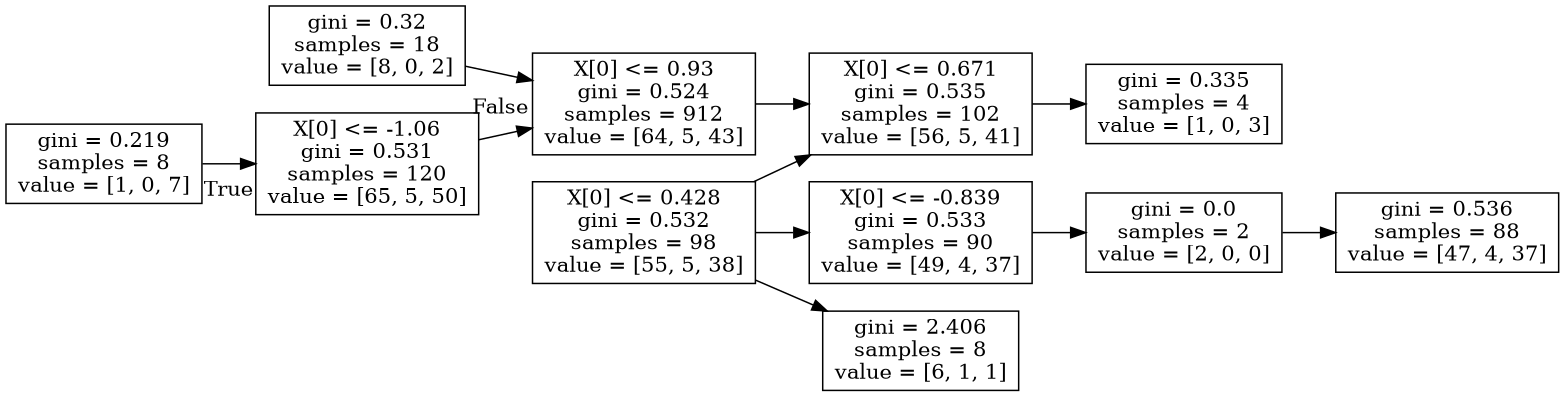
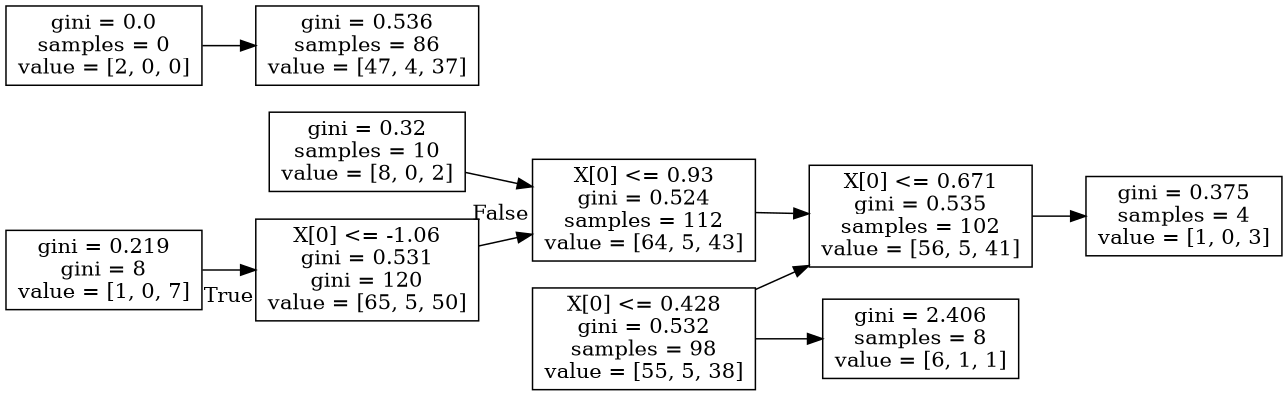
node "gini = 0.32 samples = 18 value = [8, 0, 2]": label "gini = 0.32 samples = 18 value = [8, 0, 2]" -> "gini = 0.32 samples = 10 value = [8, 0, 2]"
node "X[0] <= 0.93 gini = 0.524 samples = 912 value = [64, 5, 43]": label "X[0] <= 0.93 gini = 0.524 samples = 912 value = [64, 5, 43]" -> "X[0] <= 0.93 gini = 0.524 samples = 112 value = [64, 5, 43]"
node "gini = 0.335 samples = 4 value = [1, 0, 3]": label "gini = 0.335 samples = 4 value = [1, 0, 3]" -> "gini = 0.375 samples = 4 value = [1, 0, 3]"
node "gini = 0.219 samples = 8 value = [1, 0, 7]": label "gini = 0.219 samples = 8 value = [1, 0, 7]" -> "gini = 0.219 gini = 8 value = [1, 0, 7]"
node "X[0] <= -1.06 gini = 0.531 samples = 120 value = [65, 5, 50]": label "X[0] <= -1.06 gini = 0.531 samples = 120 value = [65, 5, 50]" -> "X[0] <= -1.06 gini = 0.531 gini = 120 value = [65, 5, 50]"
node "X[0] <= -0.839 gini = 0.533 samples = 90 value = [49, 4, 37]": removed
node "gini = 0.0 samples = 2 value = [2, 0, 0]": label "gini = 0.0 samples = 2 value = [2, 0, 0]" -> "gini = 0.0 samples = 0 value = [2, 0, 0]"
node "gini = 0.536 samples = 88 value = [47, 4, 37]": label "gini = 0.536 samples = 88 value = [47, 4, 37]" -> "gini = 0.536 samples = 86 value = [47, 4, 37]"
